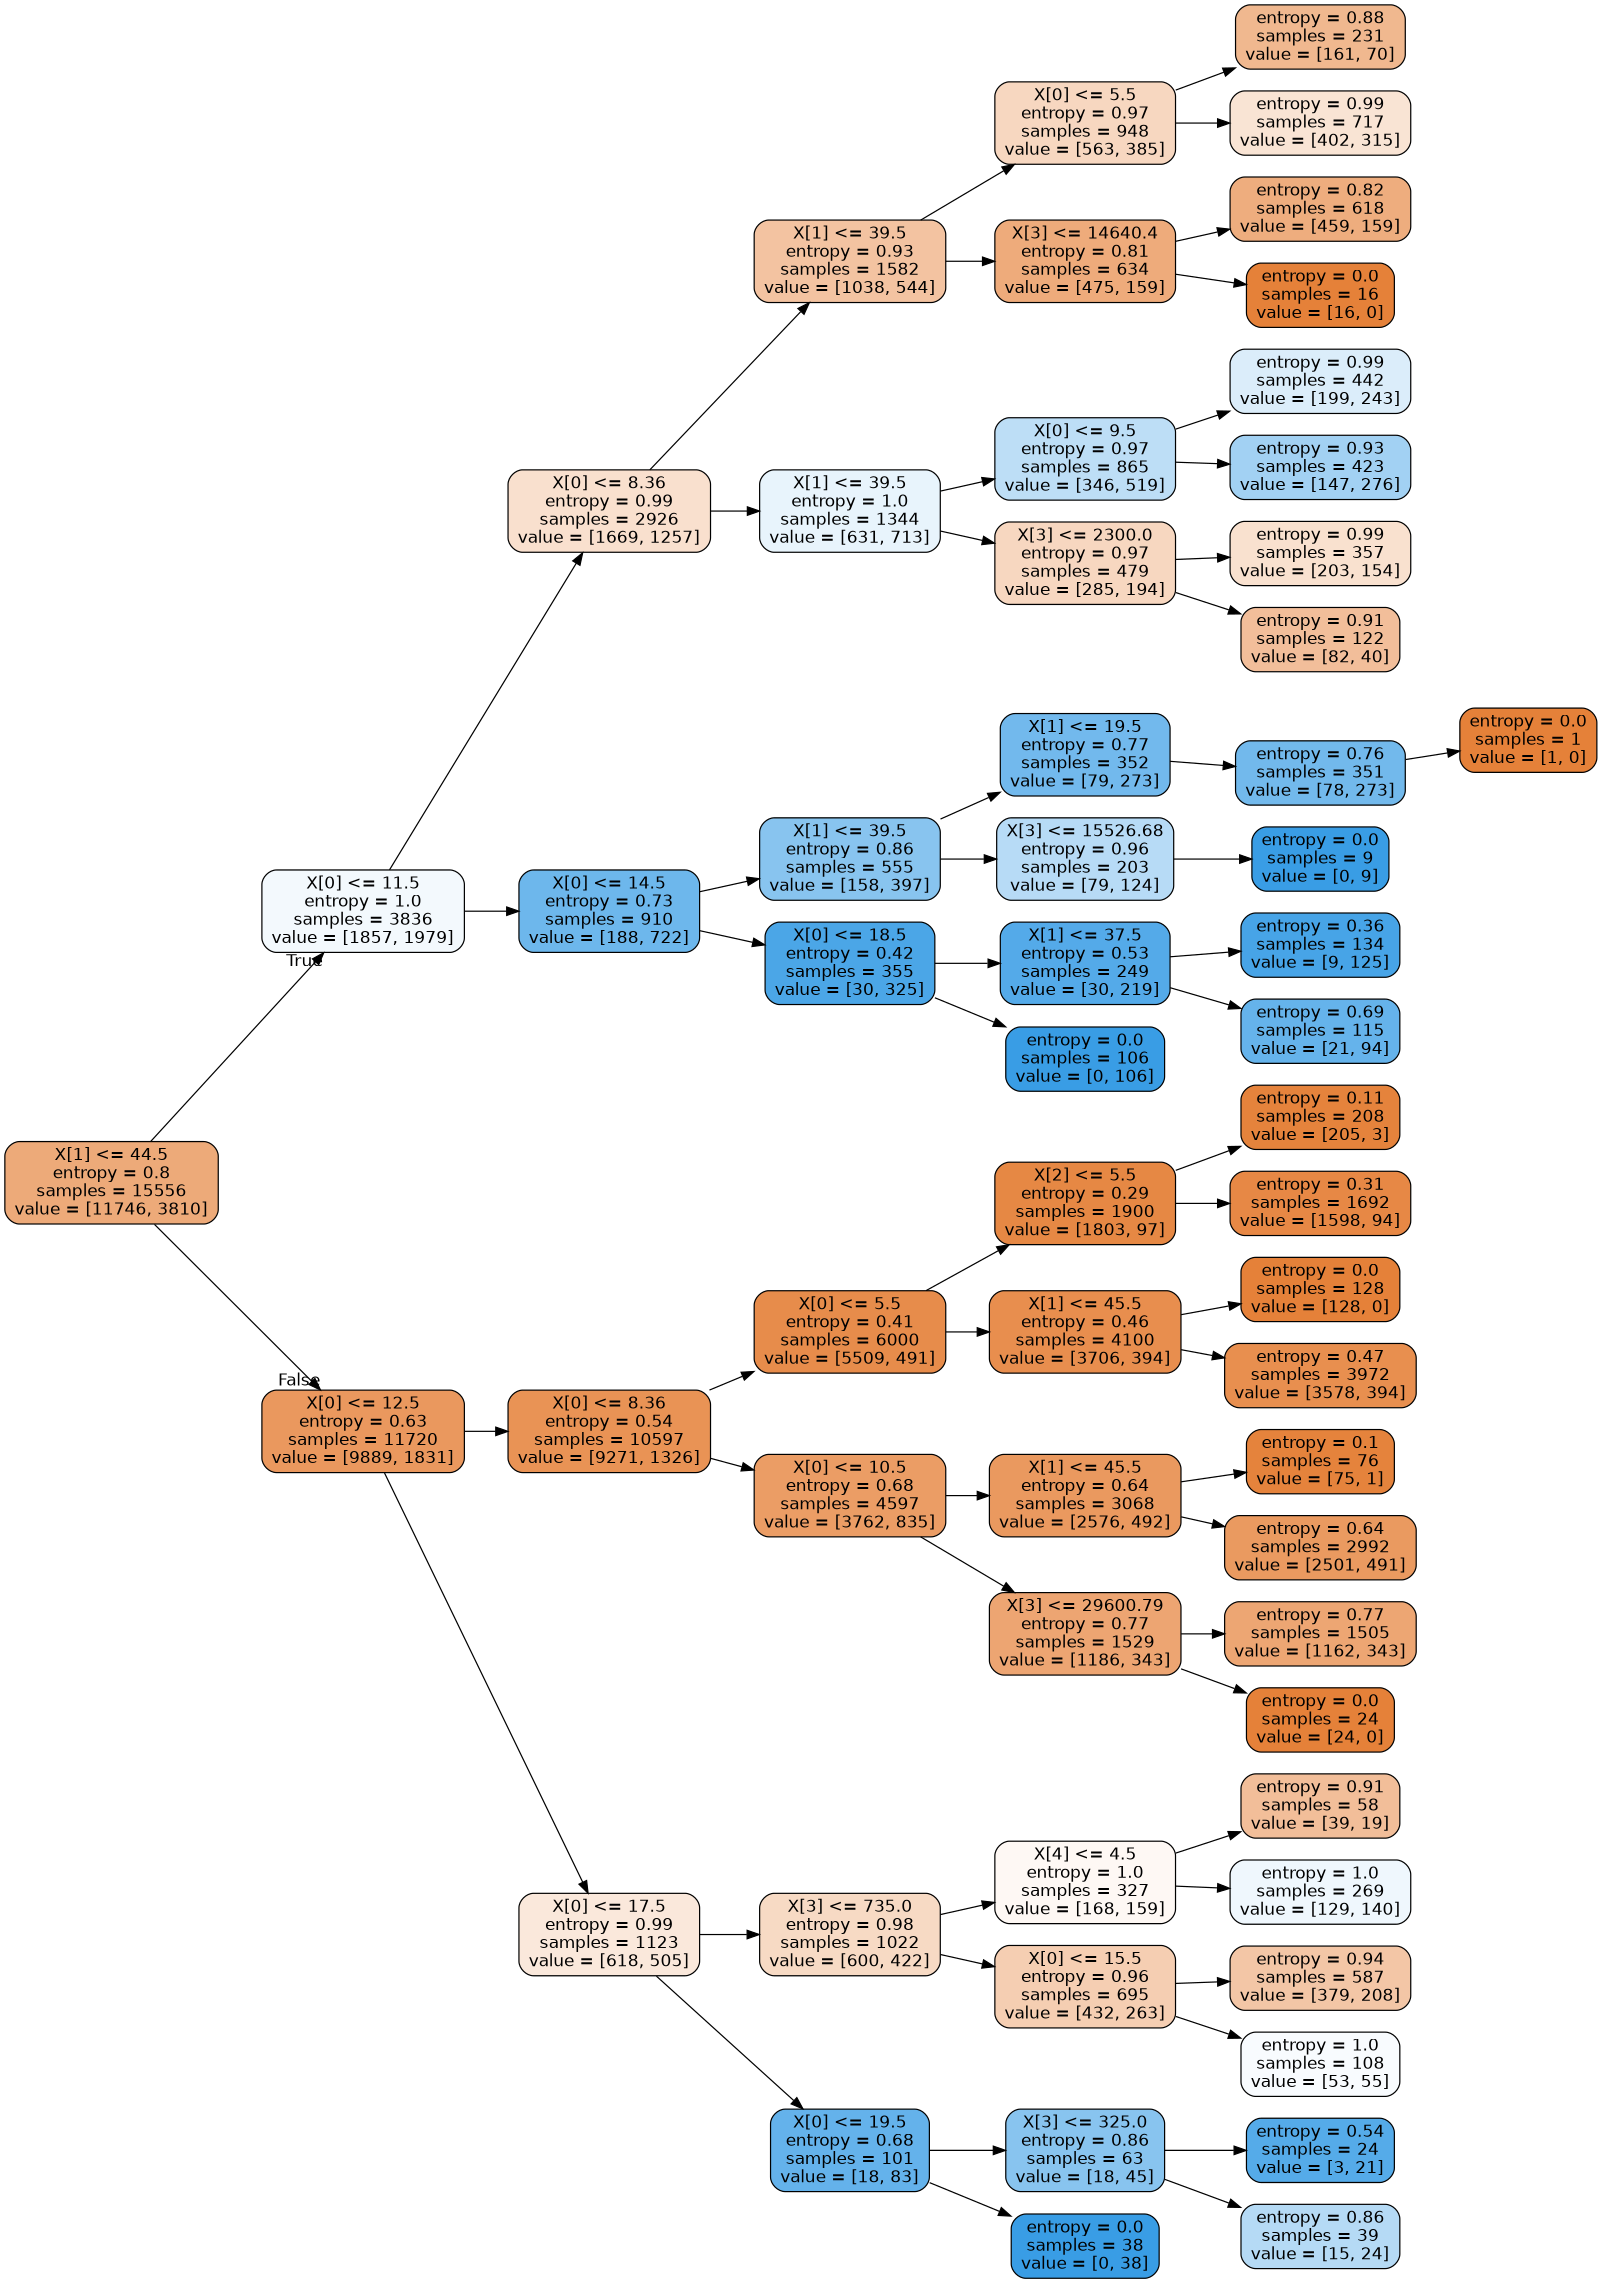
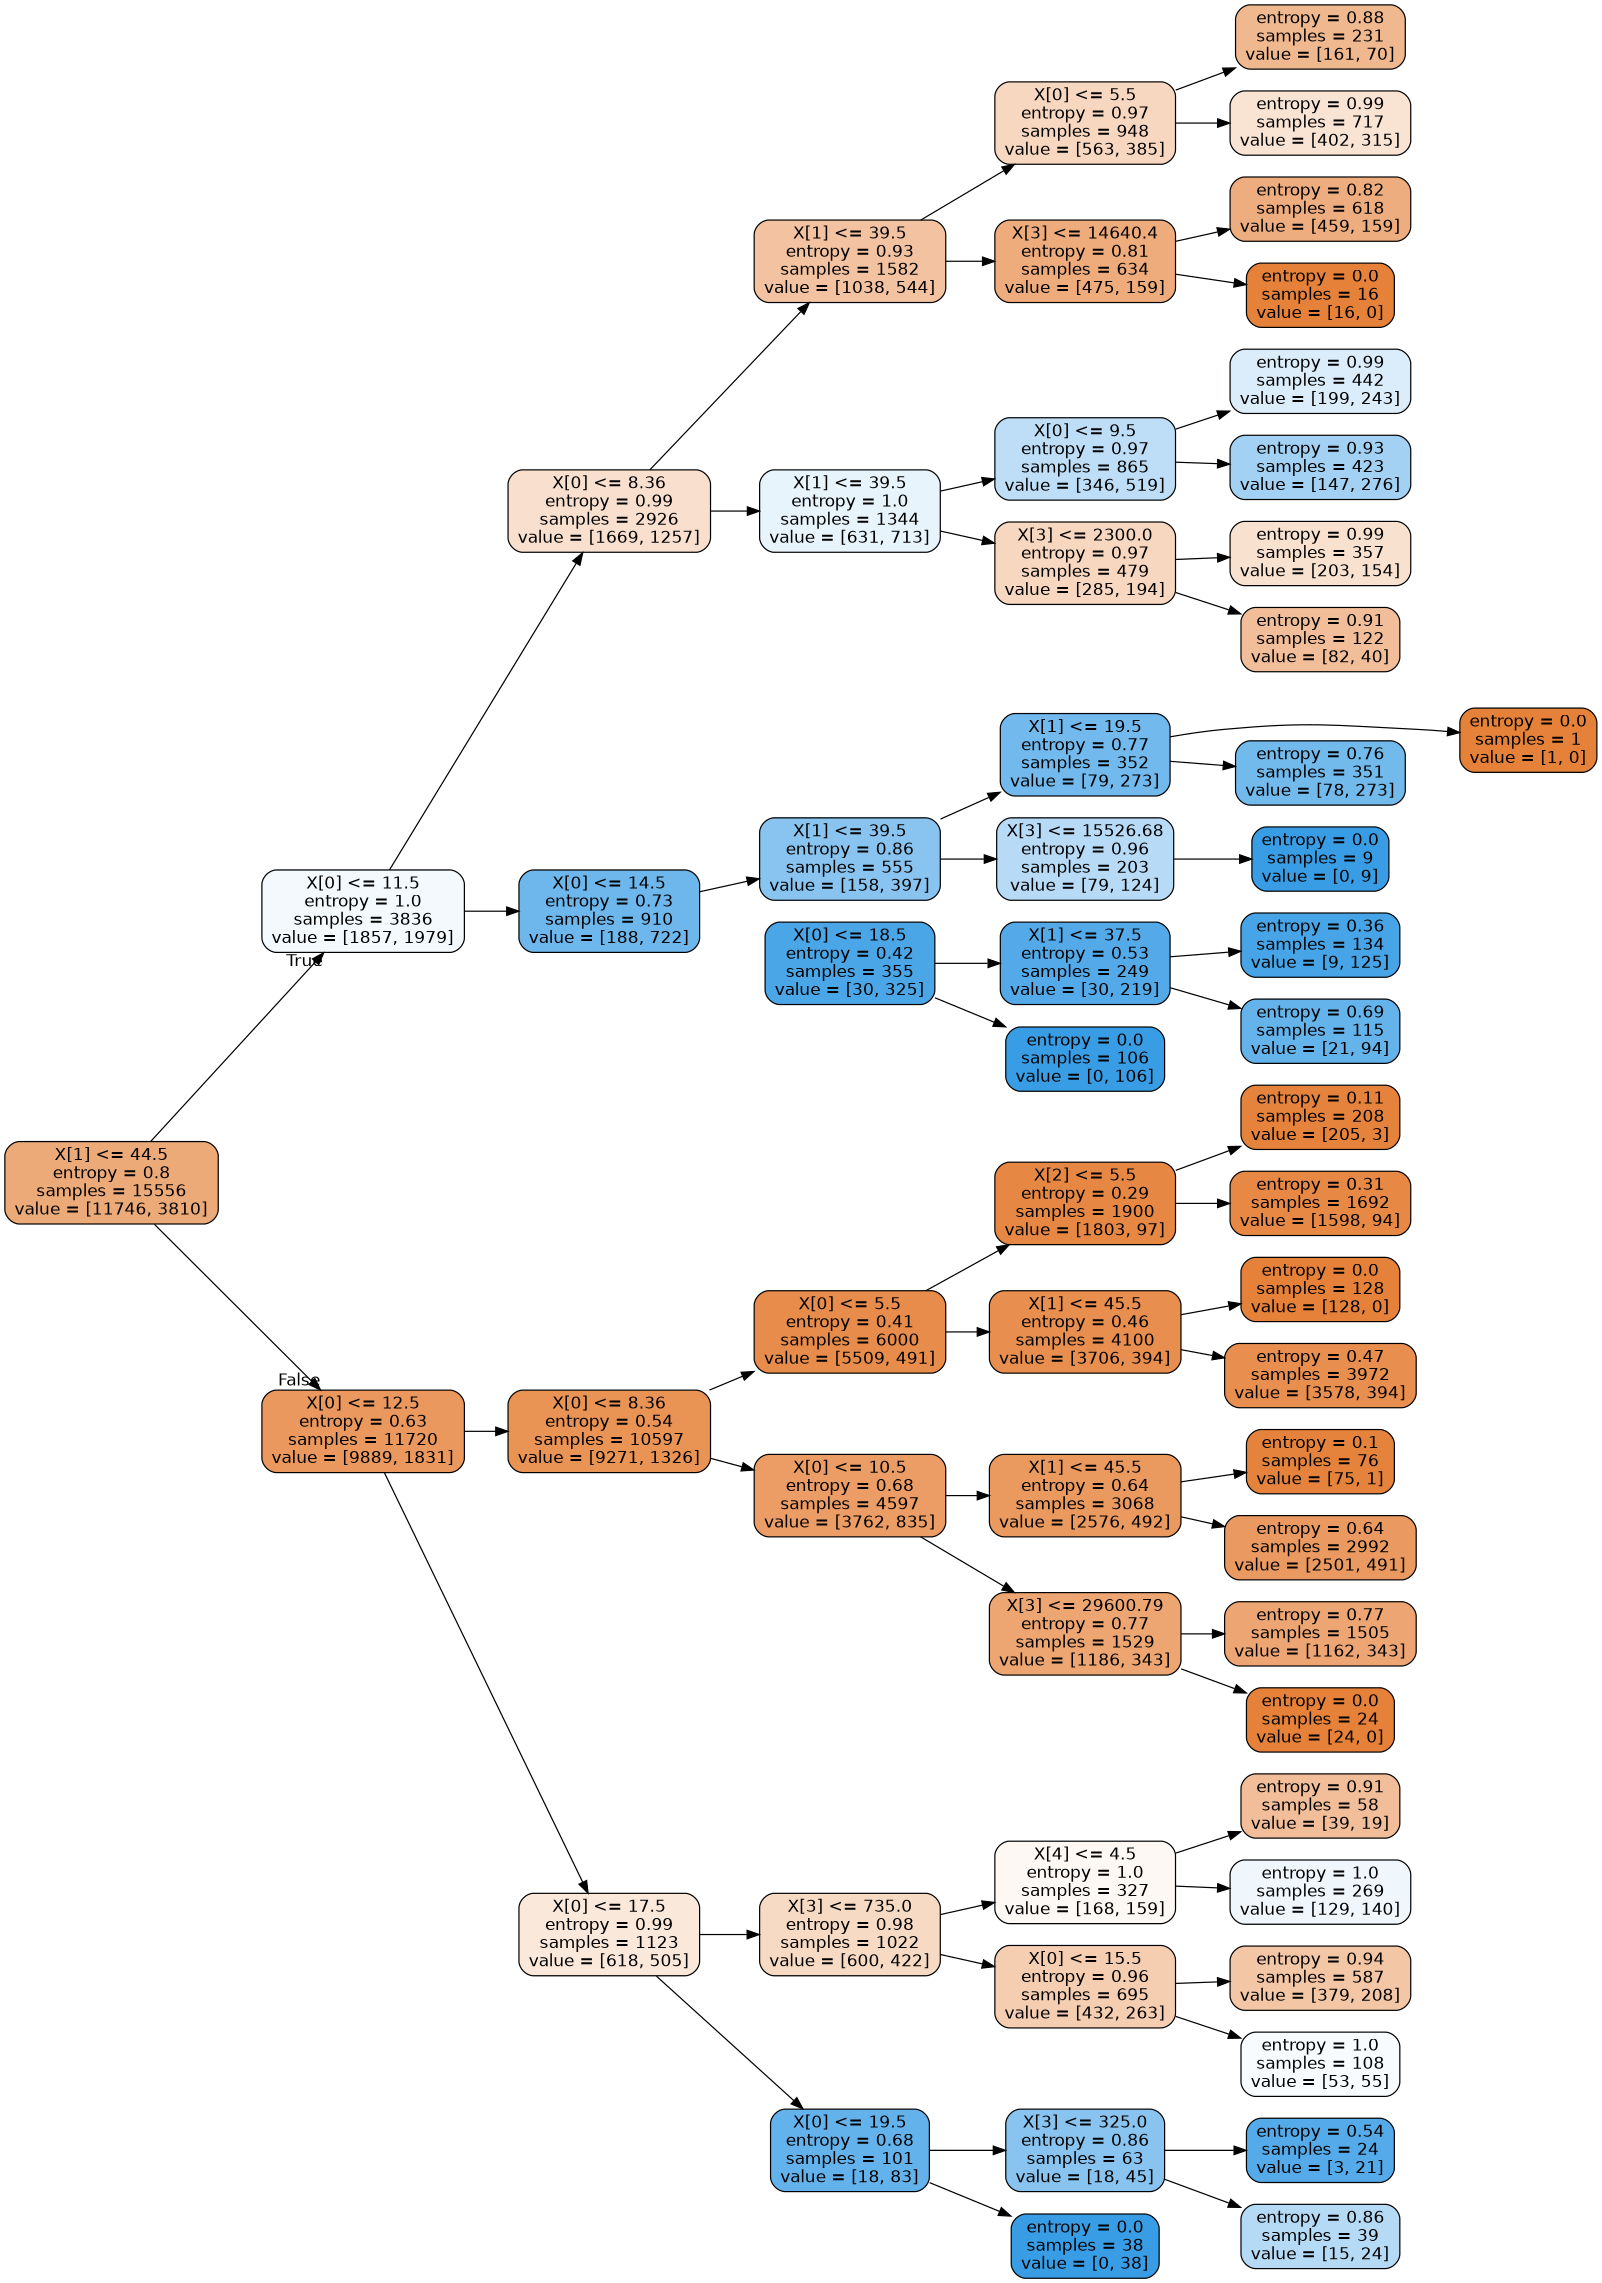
edge "entropy = 0.76 samples = 351 value = [78, 273]" -> "entropy = 0.0 samples = 1 value = [1, 0]": now "X[1] <= 19.5 entropy = 0.77 samples = 352 value = [79, 273]" -> "entropy = 0.0 samples = 1 value = [1, 0]"
edge "X[0] <= 14.5 entropy = 0.73 samples = 910 value = [188, 722]" -> "X[0] <= 18.5 entropy = 0.42 samples = 355 value = [30, 325]": removed
